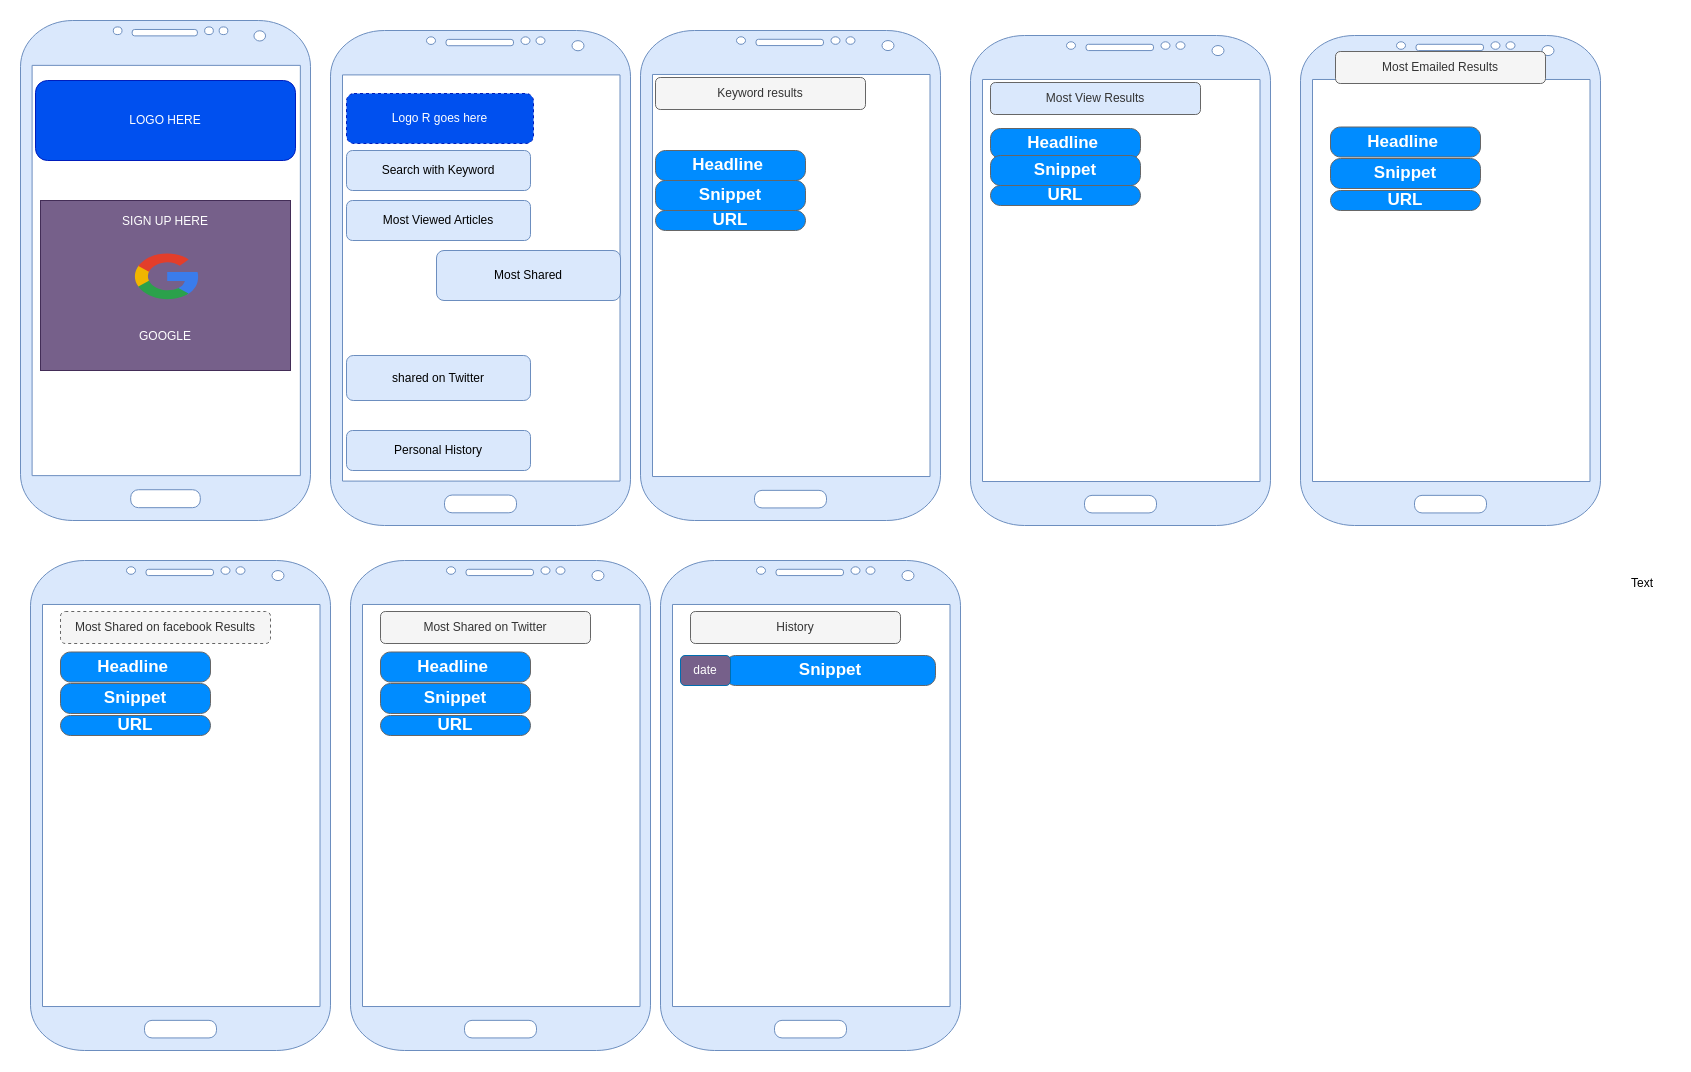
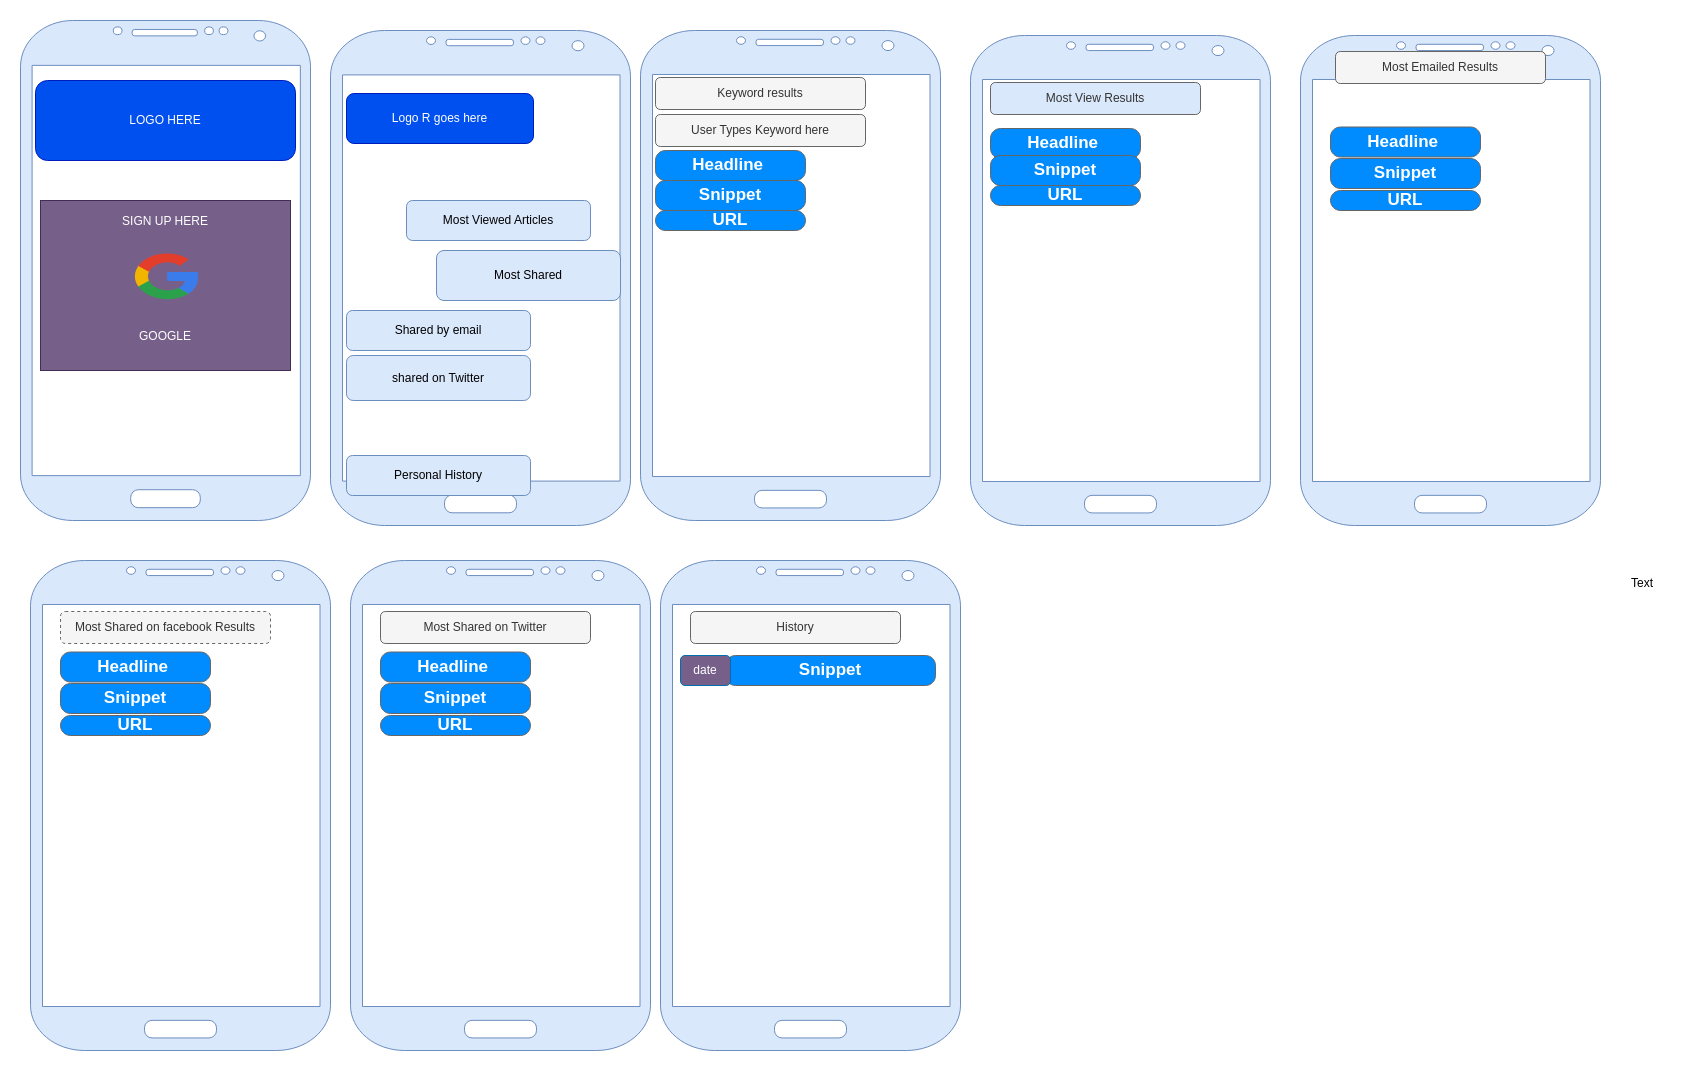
node "Logo R goes here": style dashed -> solid
node "User Types Keyword here": added
node "Search with Keyword": removed
node "Most Viewed Articles": moved (439, 221) -> (499, 221)
node "Shared by email": added
node "Personal History": moved (439, 451) -> (439, 476)
